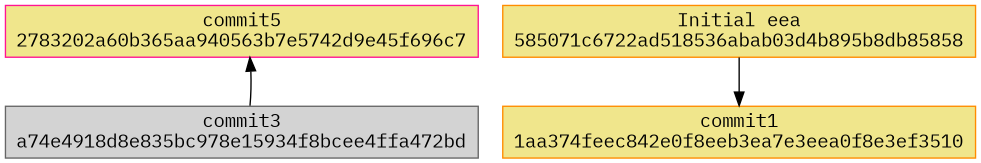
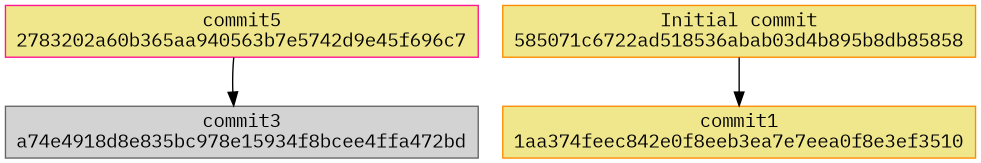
node "Initial eea 585071c6722ad518536abab03d4b895b8db85858": label "Initial eea 585071c6722ad518536abab03d4b895b8db85858" -> "Initial commit 585071c6722ad518536abab03d4b895b8db85858"
edge "commit3 a74e4918d8e835bc978e15934f8bcee4ffa472bd" -> "commit5 2783202a60b365aa940563b7e5742d9e45f696c7": reversed
node "commit1 1aa374feec842e0f8eeb3ea7e3eea0f8e3ef3510": label "commit1 1aa374feec842e0f8eeb3ea7e3eea0f8e3ef3510" -> "commit1 1aa374feec842e0f8eeb3ea7e7eea0f8e3ef3510"
